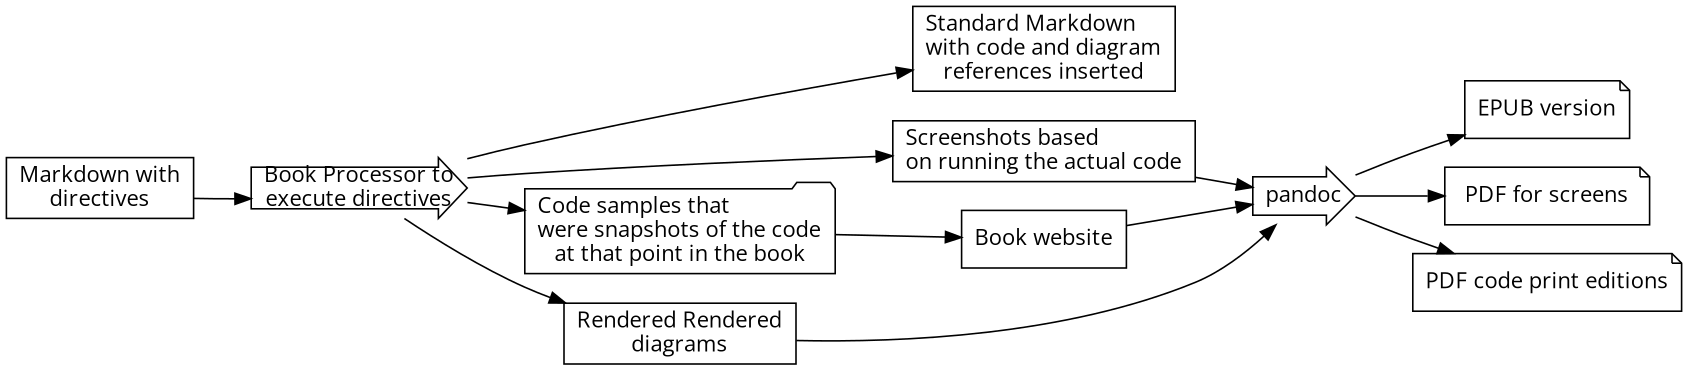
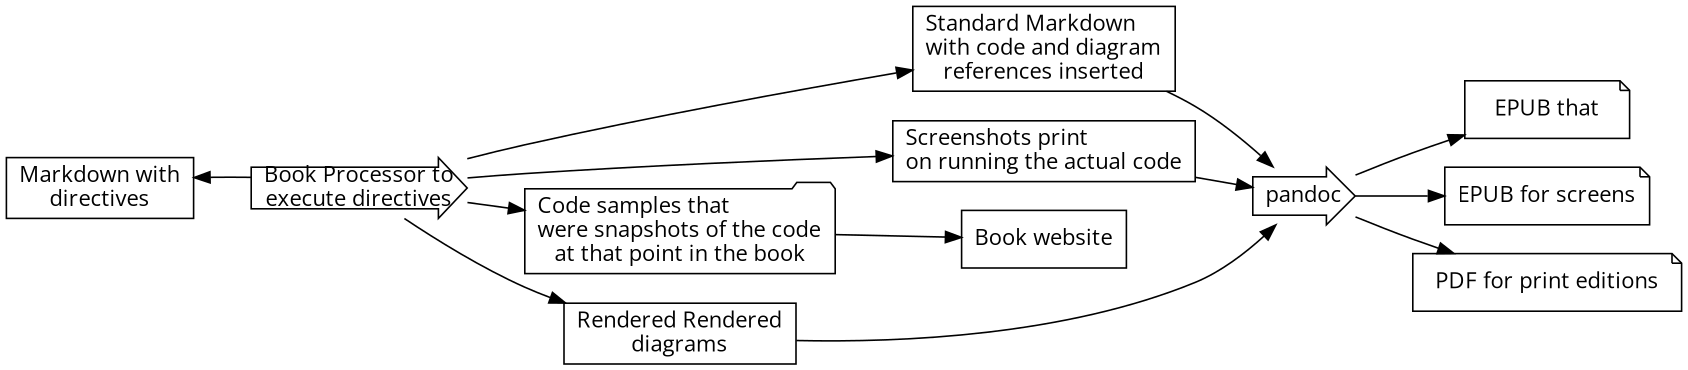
node "EPUB version": label "EPUB version" -> "EPUB that"
node "Screenshots based on running the actual code": label "Screenshots based on running the actual code" -> "Screenshots print on running the actual code"
node "PDF for screens": label "PDF for screens" -> "EPUB for screens"
edge "Markdown with directives" -> "Book Processor to execute directives": reversed
edge "Book website" -> "pandoc": now "Standard Markdown with code and diagram references inserted" -> "pandoc"
node "PDF code print editions": label "PDF code print editions" -> "PDF for print editions"
